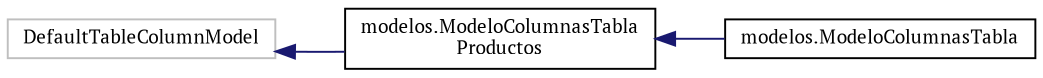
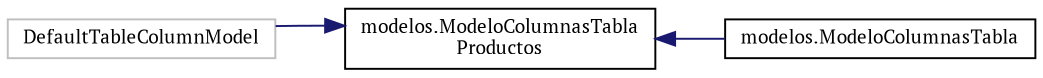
edge "modelos.ModeloColumnasTabla Productos" -> "DefaultTableColumnModel": reversed
